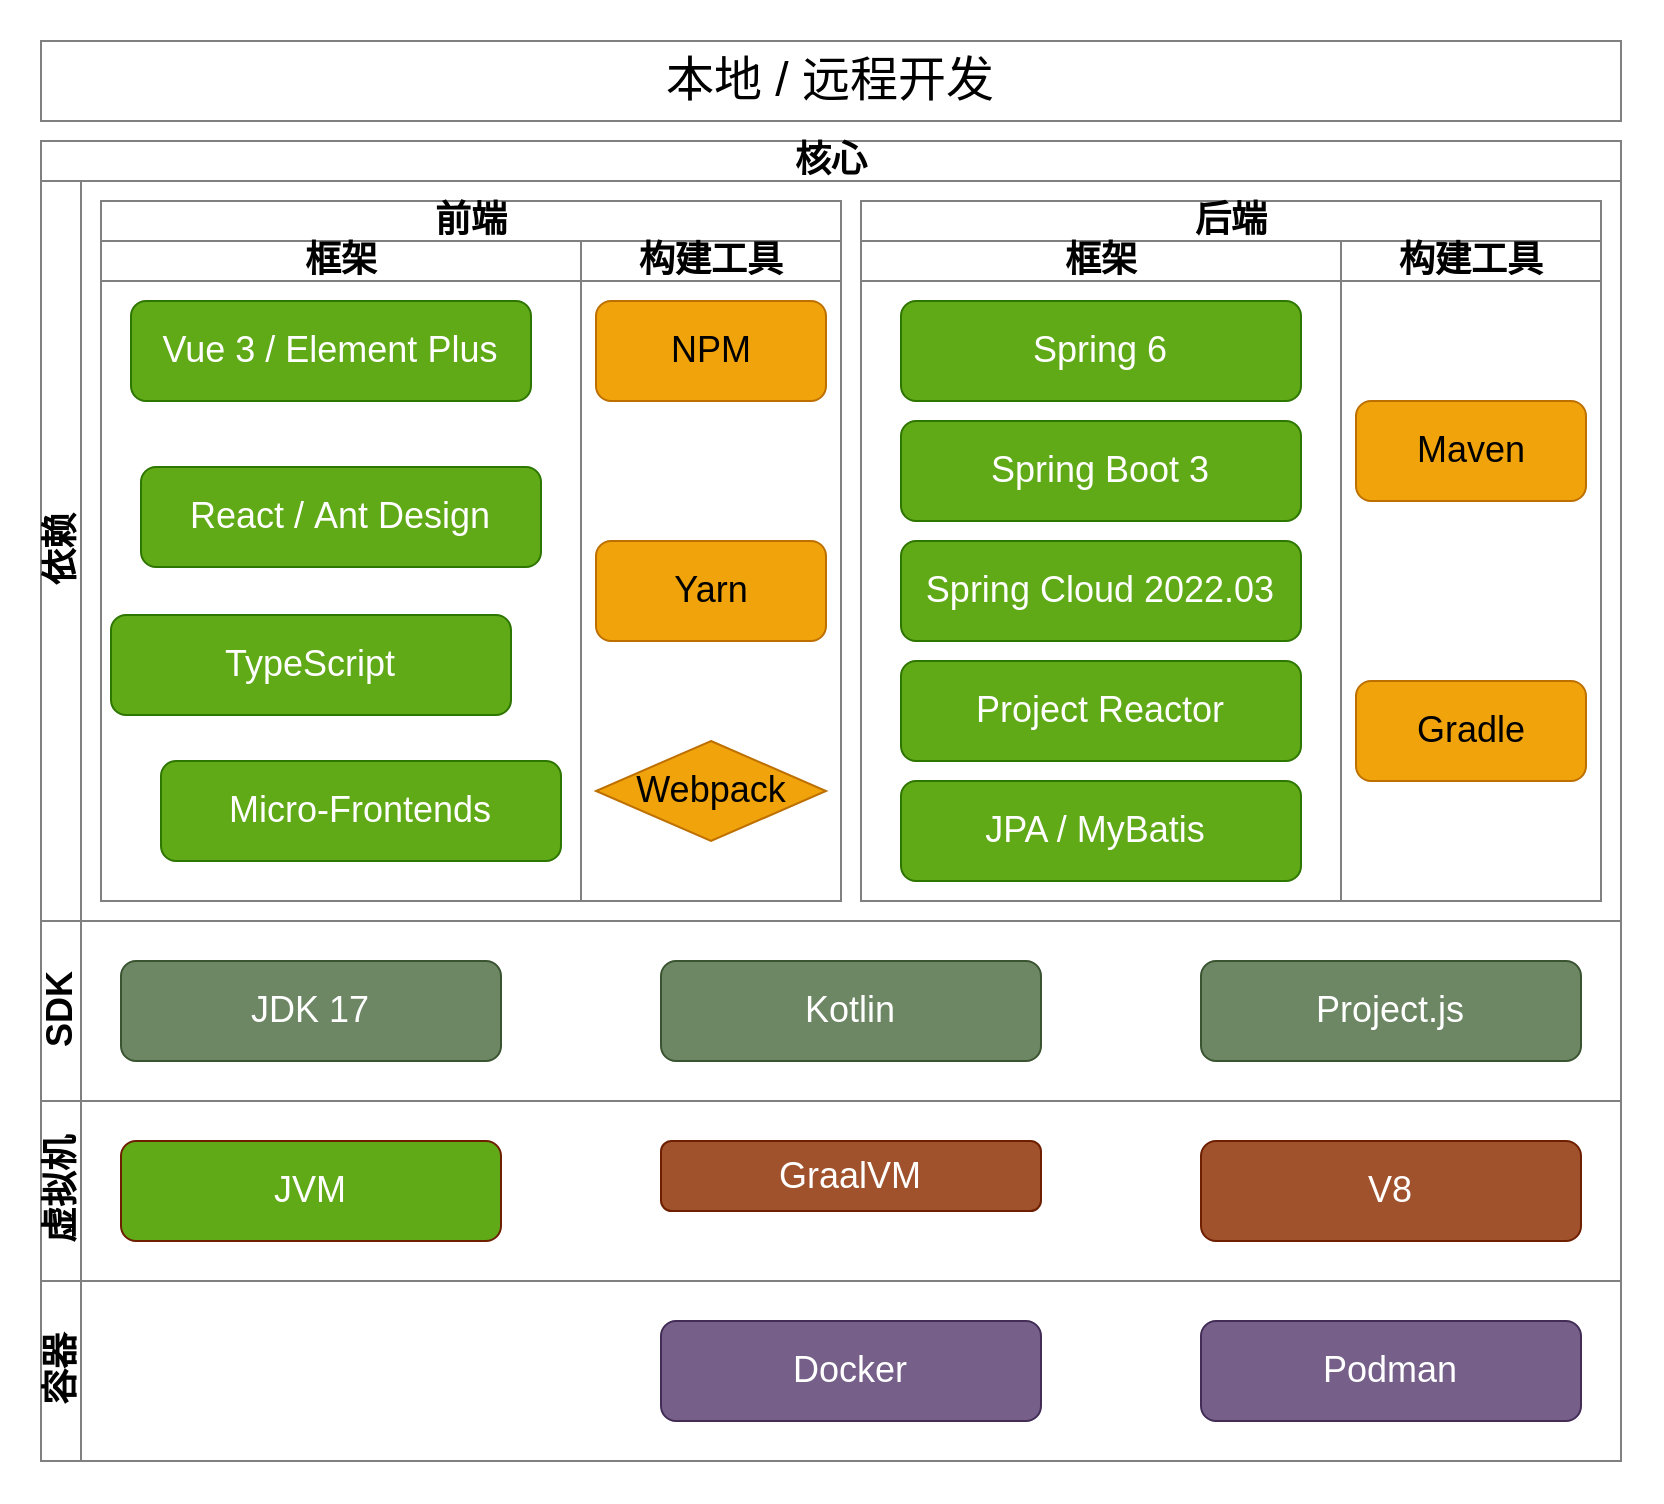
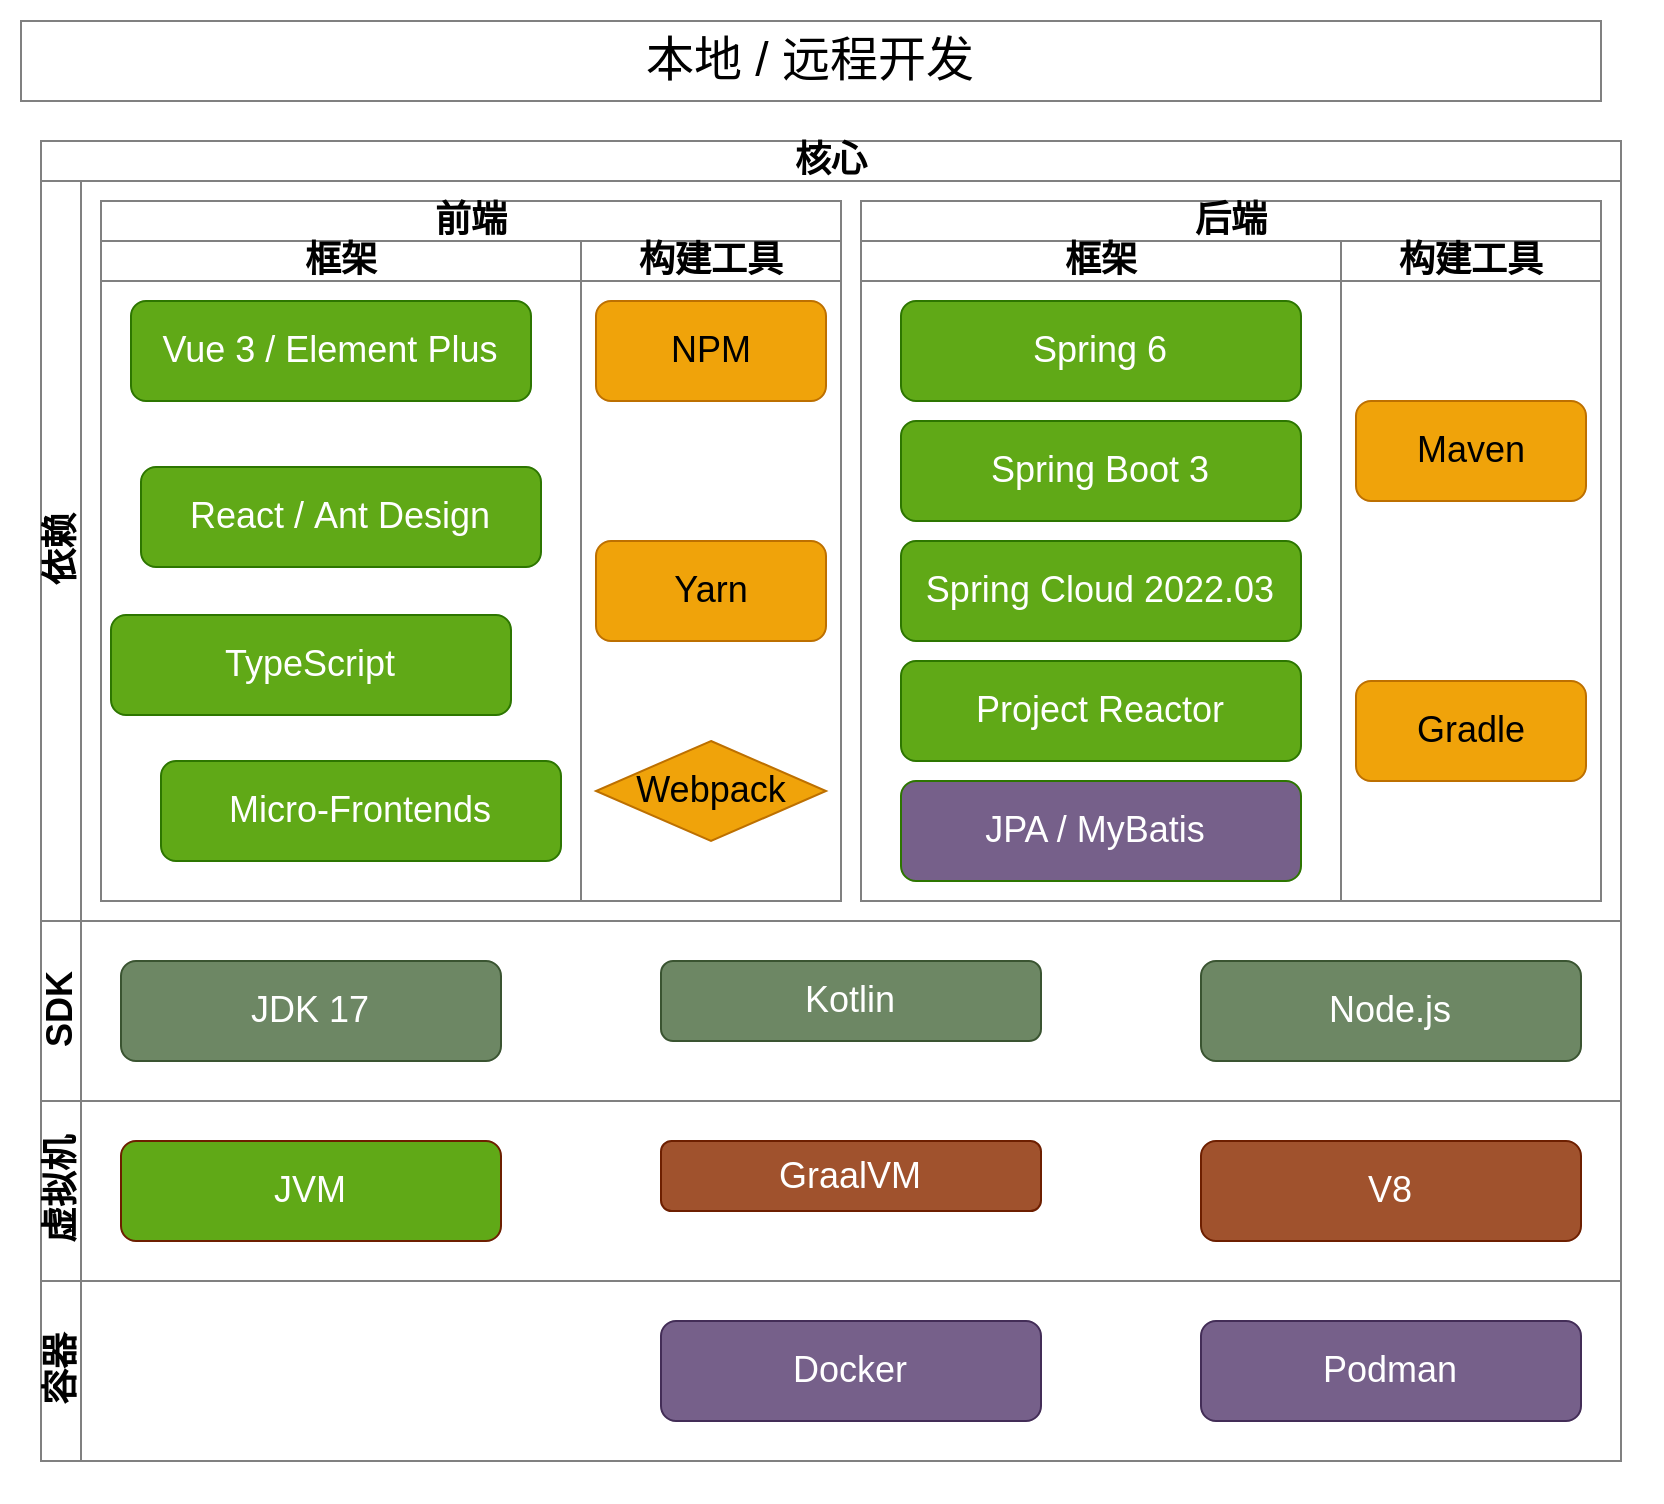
node "本地 / 远程开发": moved (831, 81) -> (811, 61)
node "JPA / MyBatis": fillcolor #60a917 -> #76608a
node "Kotlin": size 380x100 -> 380x80
node "Project.js": label "Project.js" -> "Node.js"
